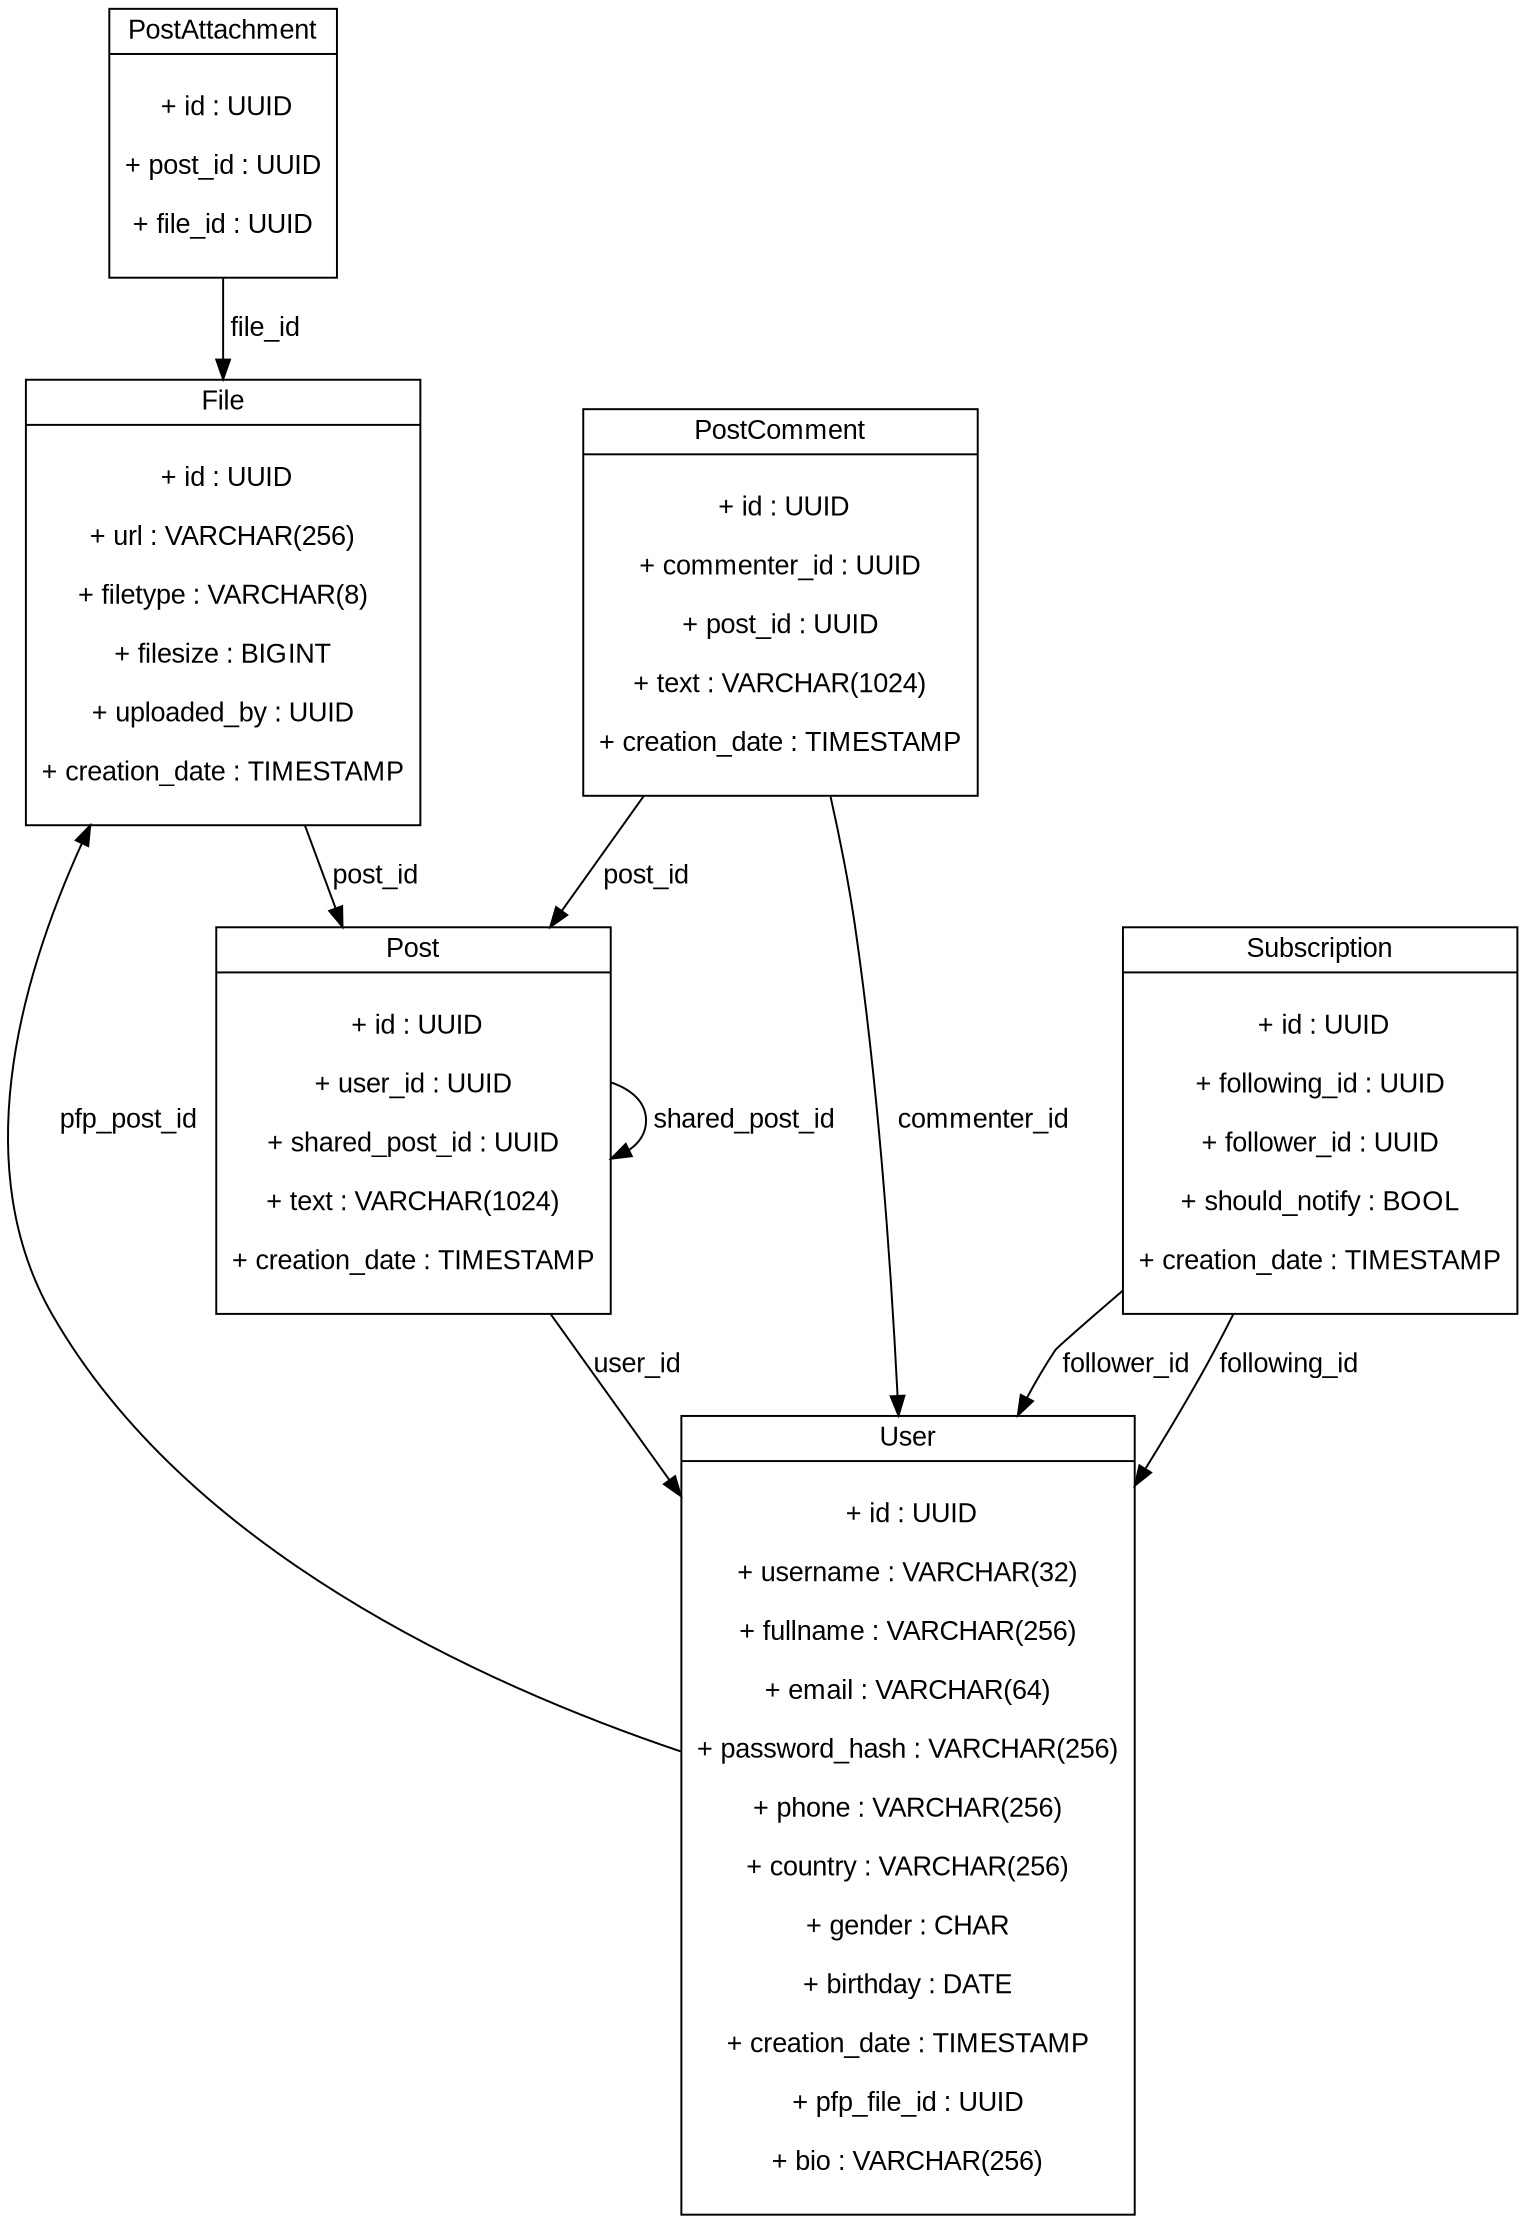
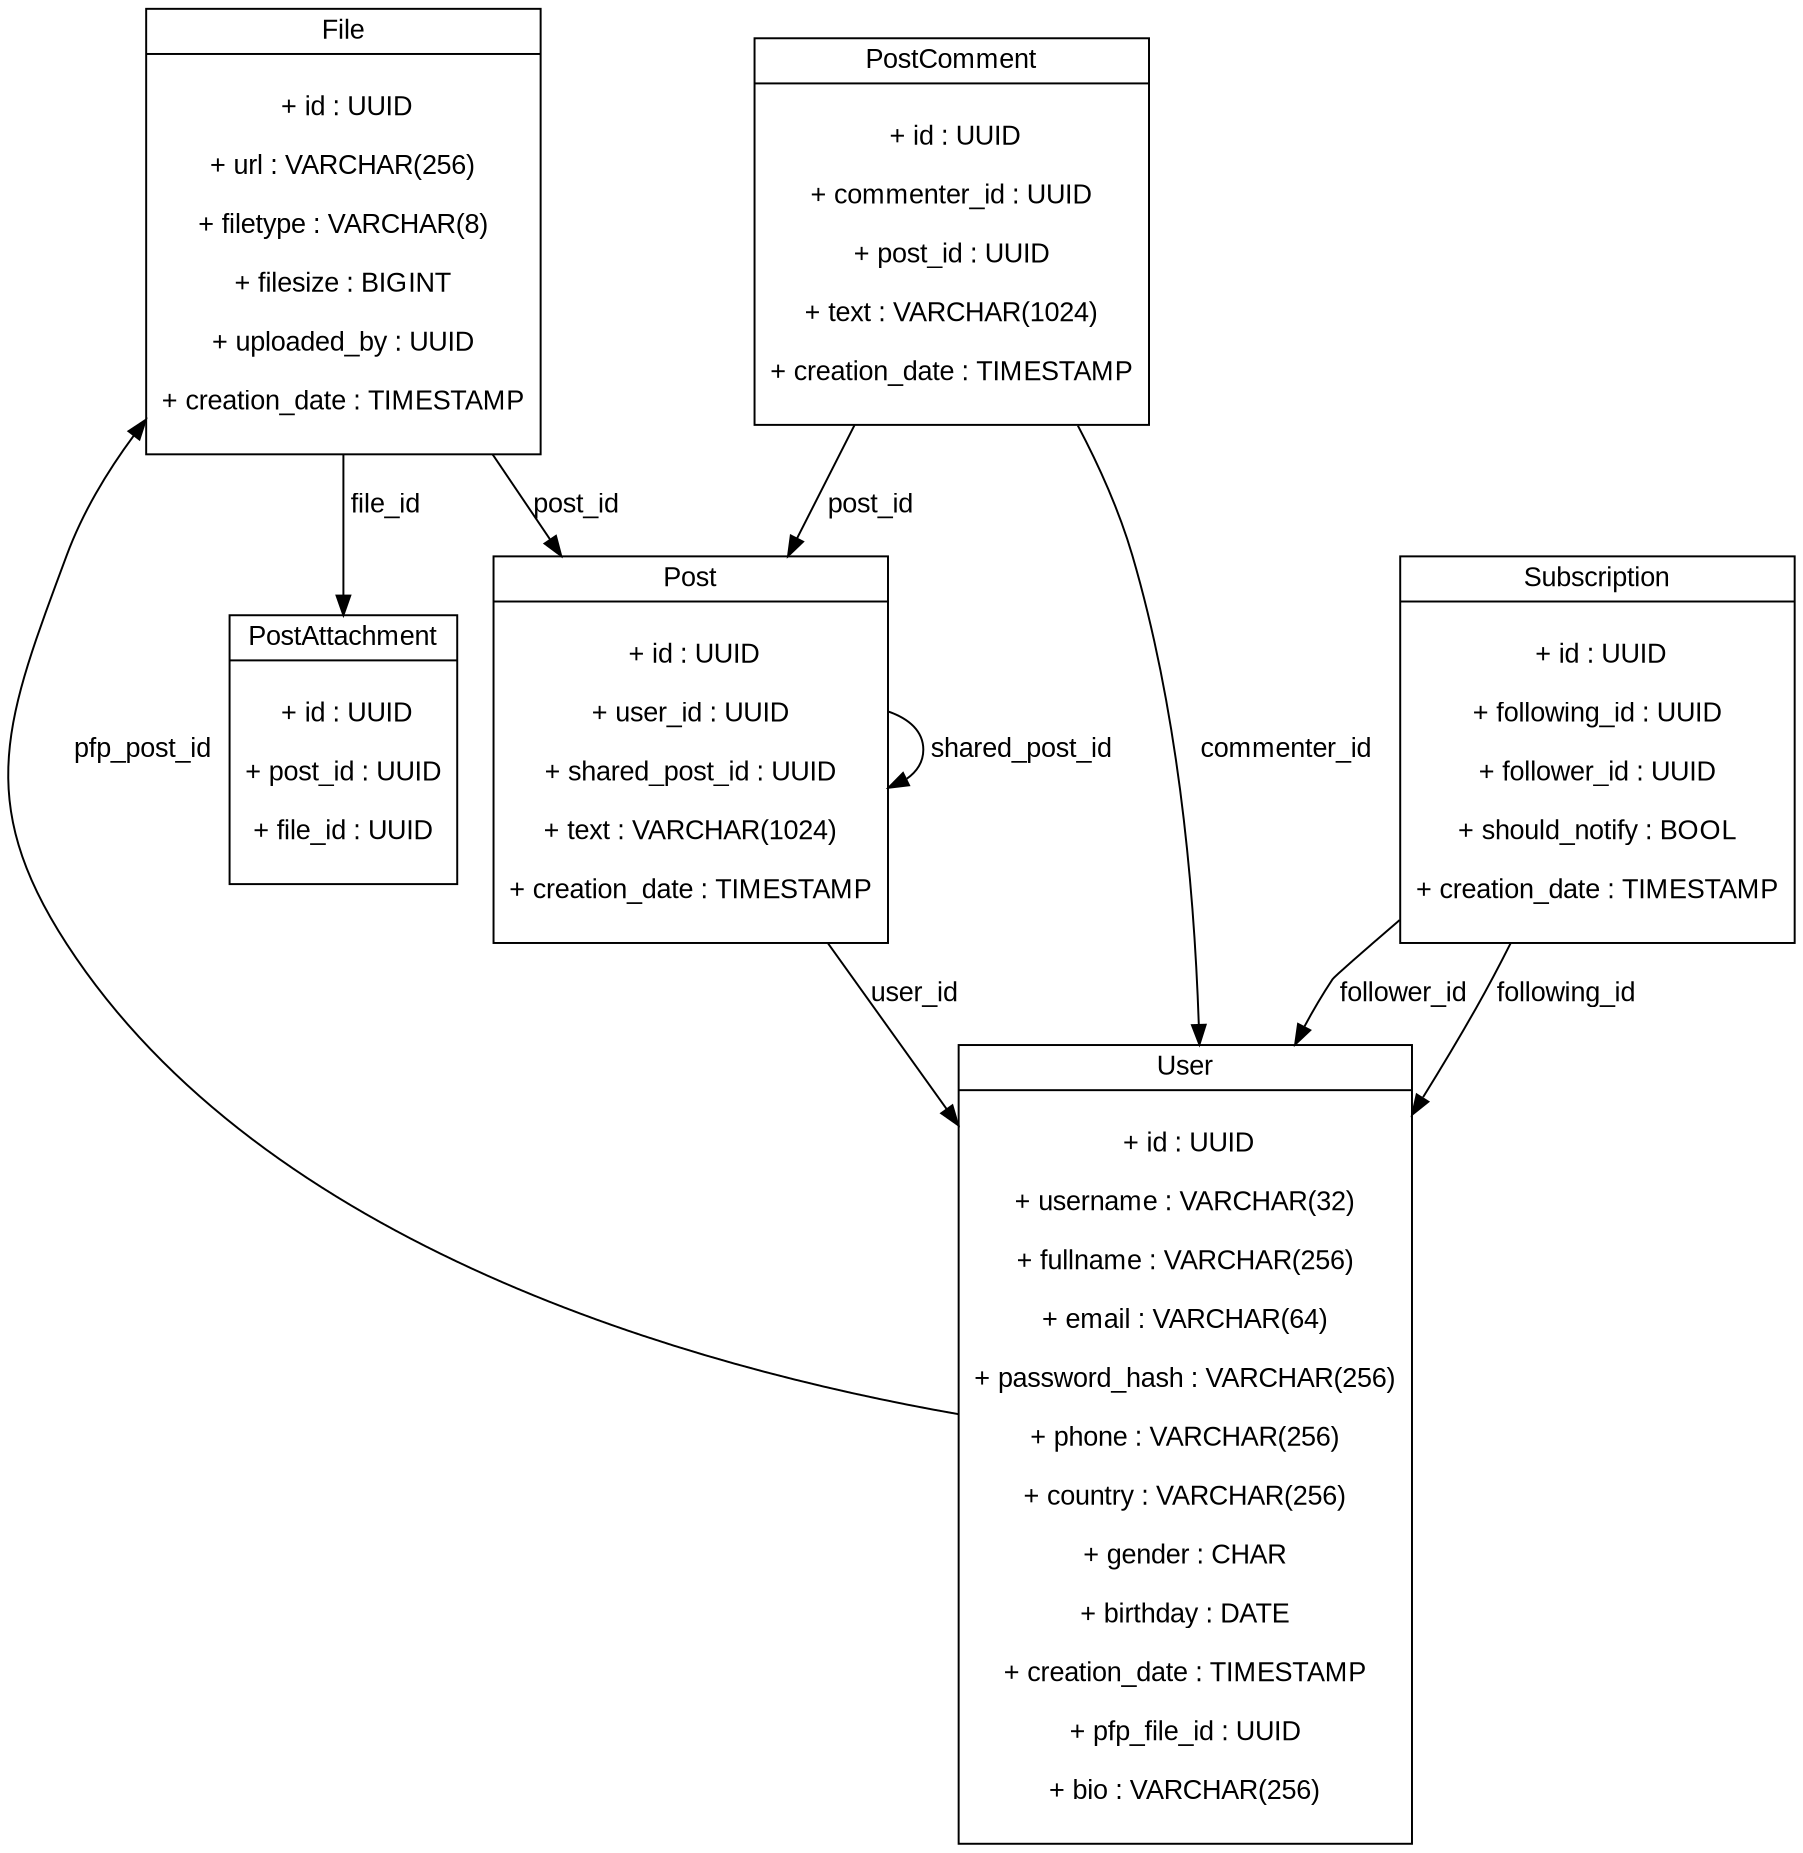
edge "PostAttachment" -> "File": reversed
